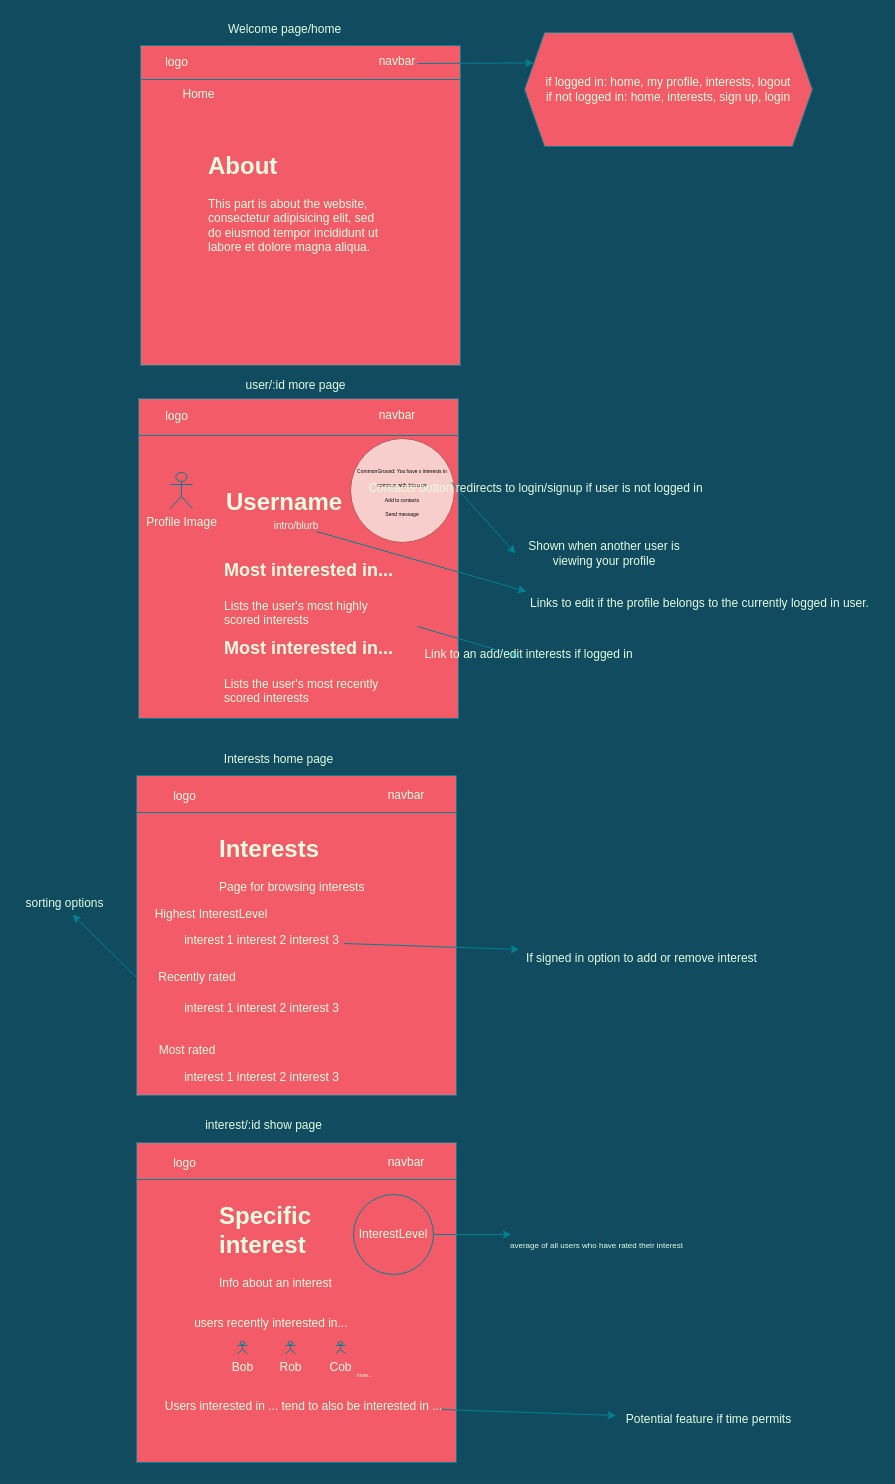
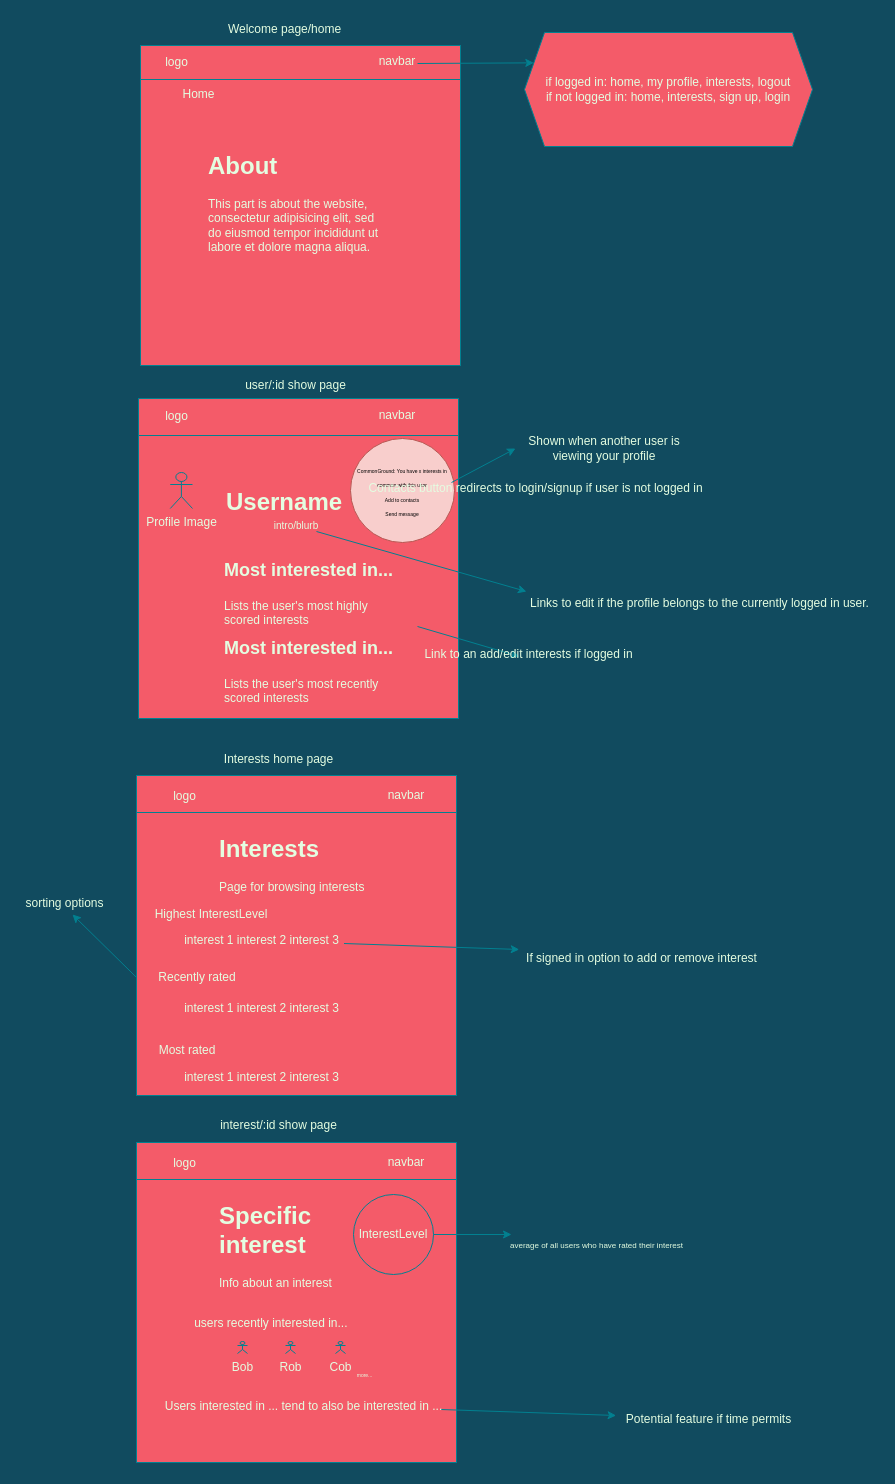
node "user/:id more page": label "user/:id more page" -> "user/:id show page"
node "Shown when another user is viewing your profile": moved (605, 554) -> (605, 449)
node "interest/:id show page": moved (264, 1126) -> (279, 1126)
